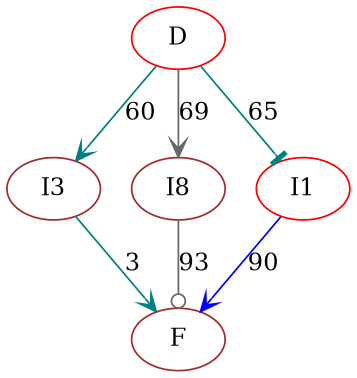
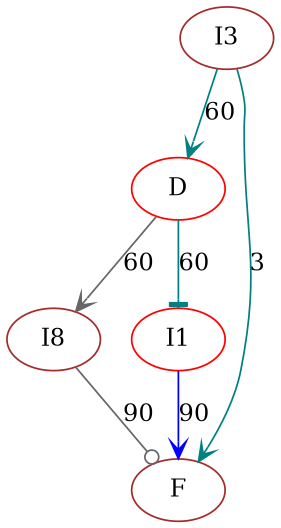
edge "D" -> "I3": reversed
edge "D" -> "I8": label "69" -> "60"
edge "D" -> "I1": label "65" -> "60"
edge "I8" -> "F": label "93" -> "90"
